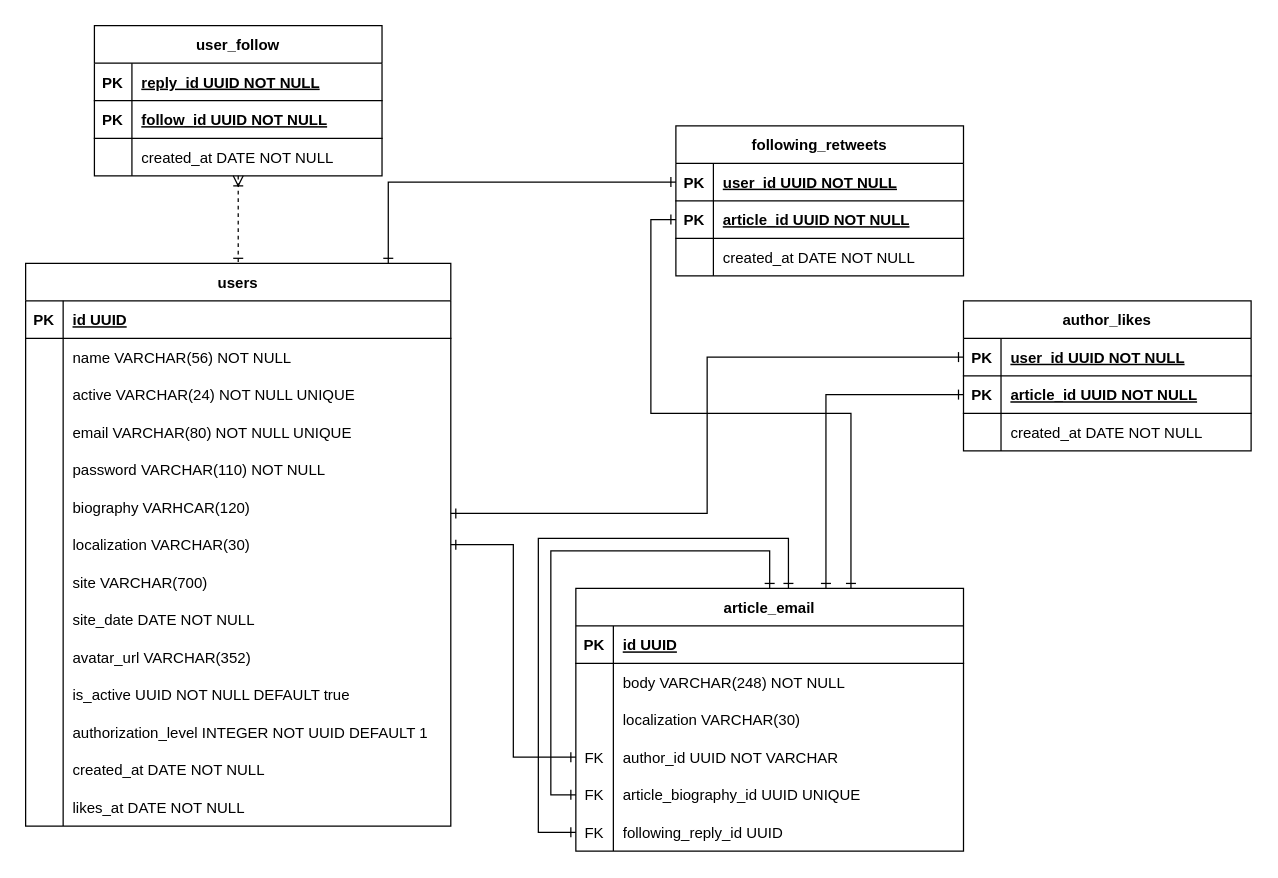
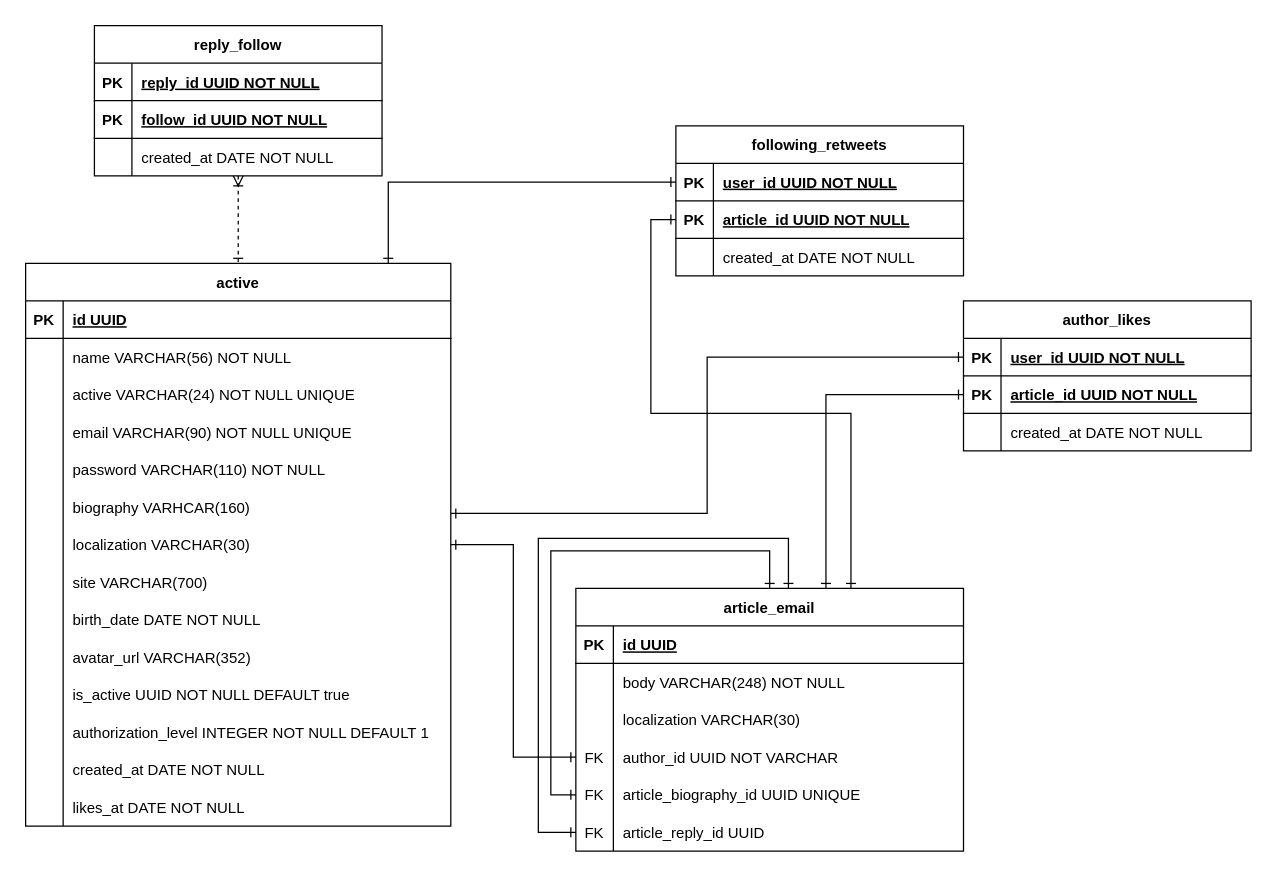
node "user_follow": label "user_follow" -> "reply_follow"
node "users": label "users" -> "active"
node "email VARCHAR(80) NOT NULL UNIQUE": label "email VARCHAR(80) NOT NULL UNIQUE" -> "email VARCHAR(90) NOT NULL UNIQUE"
node "biography VARHCAR(120)": label "biography VARHCAR(120)" -> "biography VARHCAR(160)"
node "site_date DATE NOT NULL": label "site_date DATE NOT NULL" -> "birth_date DATE NOT NULL"
node "authorization_level INTEGER NOT UUID DEFAULT 1": label "authorization_level INTEGER NOT UUID DEFAULT 1" -> "authorization_level INTEGER NOT NULL DEFAULT 1"
node "following_reply_id UUID": label "following_reply_id UUID" -> "article_reply_id UUID"
